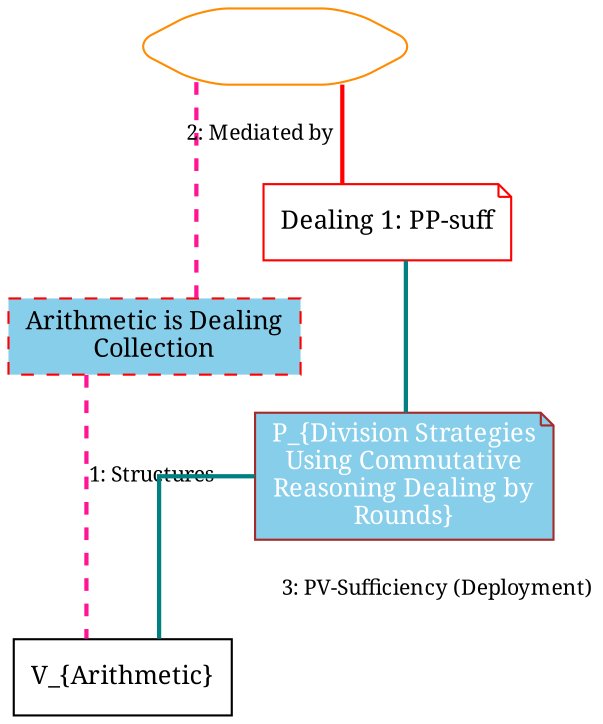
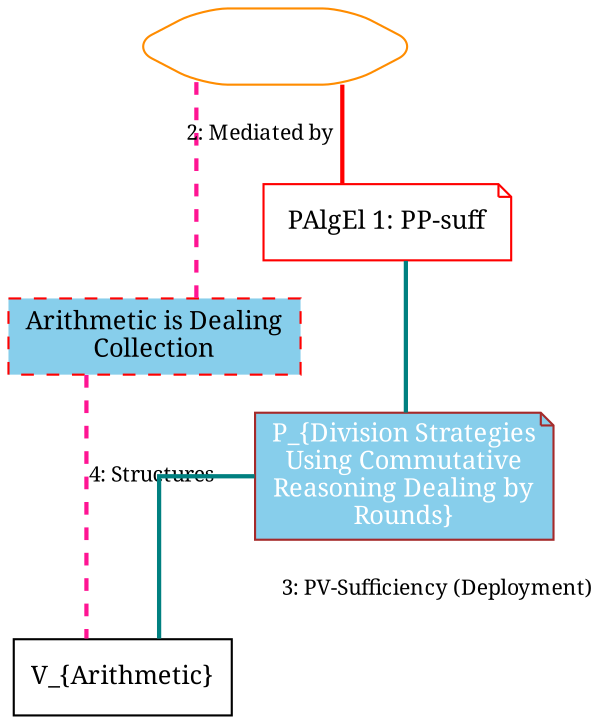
node "Dealing 1: PP-suff": label "Dealing 1: PP-suff" -> "PAlgEl 1: PP-suff"
edge "Arithmetic is Dealing Collection" -> "V_{Arithmetic}": label "1: Structures" -> "4: Structures"
